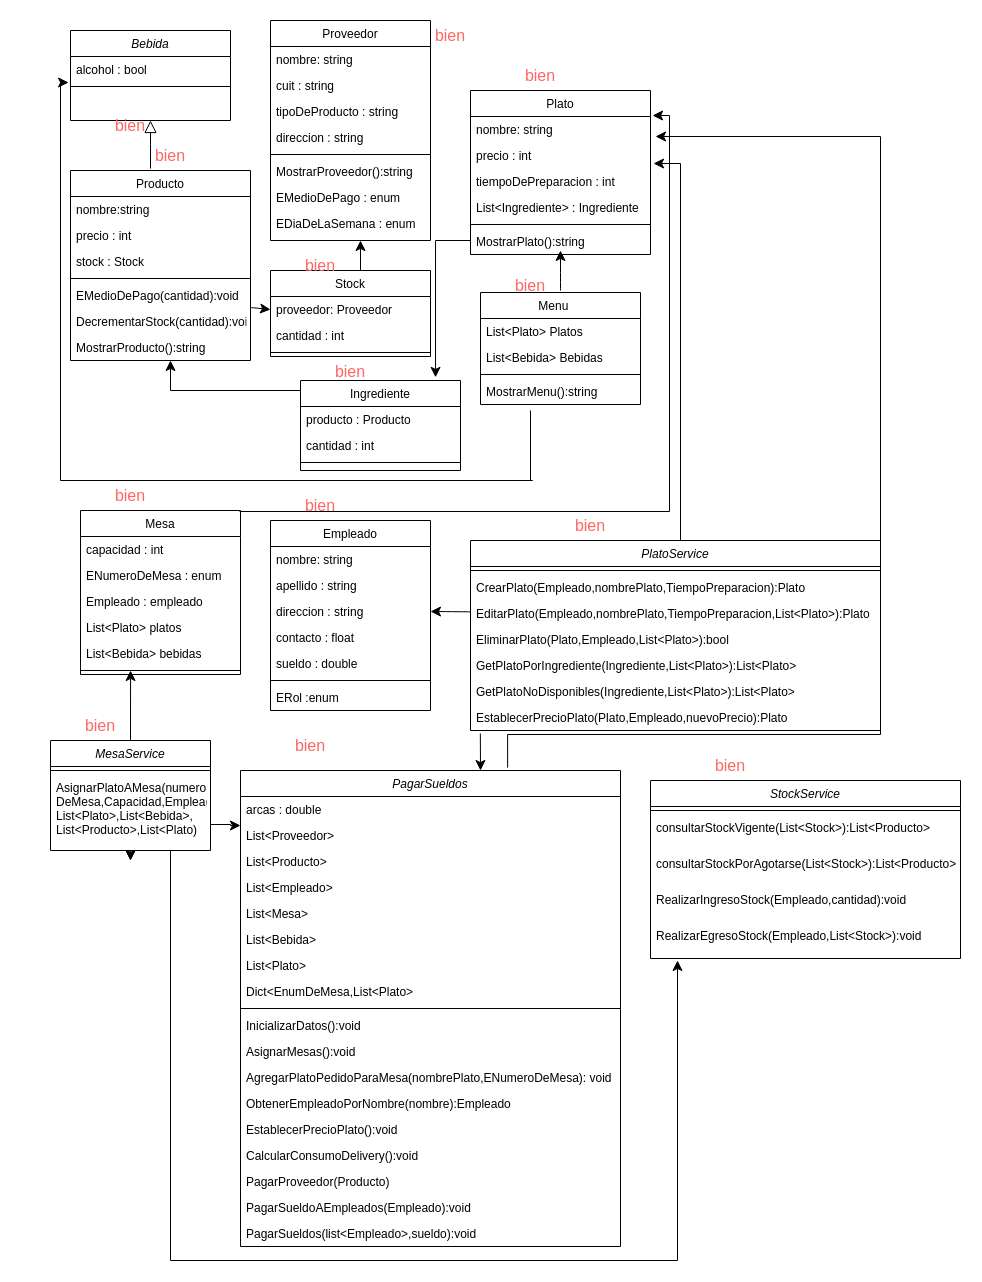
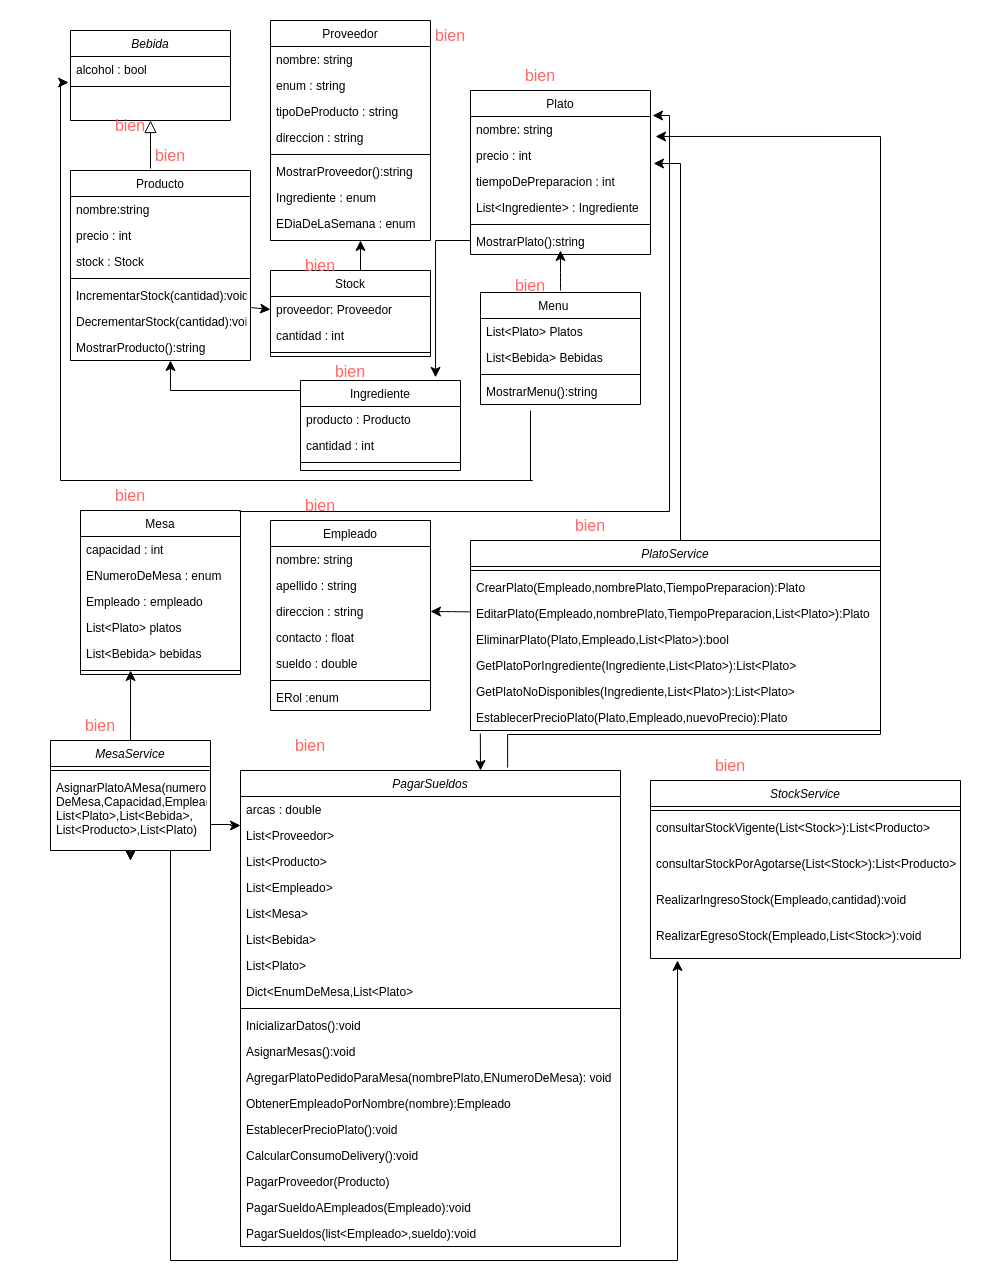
node "cuit : string": label "cuit : string" -> "enum : string"
node "EMedioDePago : enum": label "EMedioDePago : enum" -> "Ingrediente : enum"
node "EMedioDePago(cantidad):void": label "EMedioDePago(cantidad):void" -> "IncrementarStock(cantidad):void"
